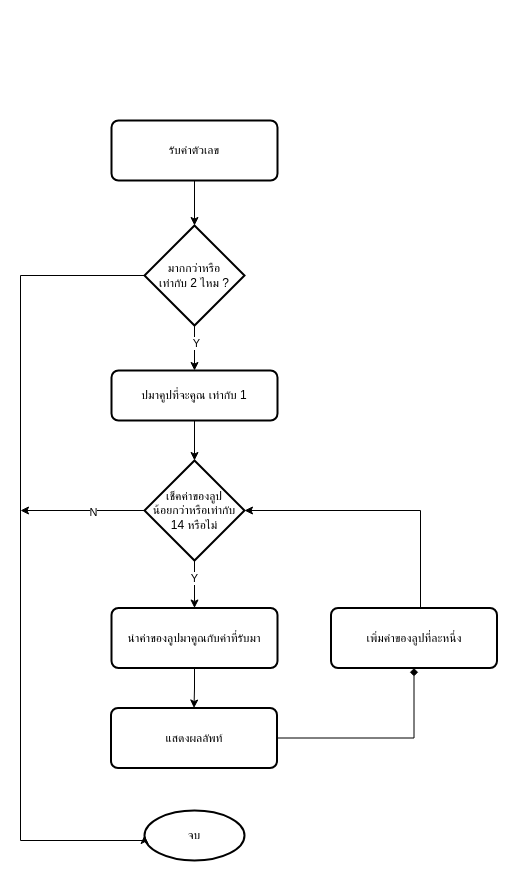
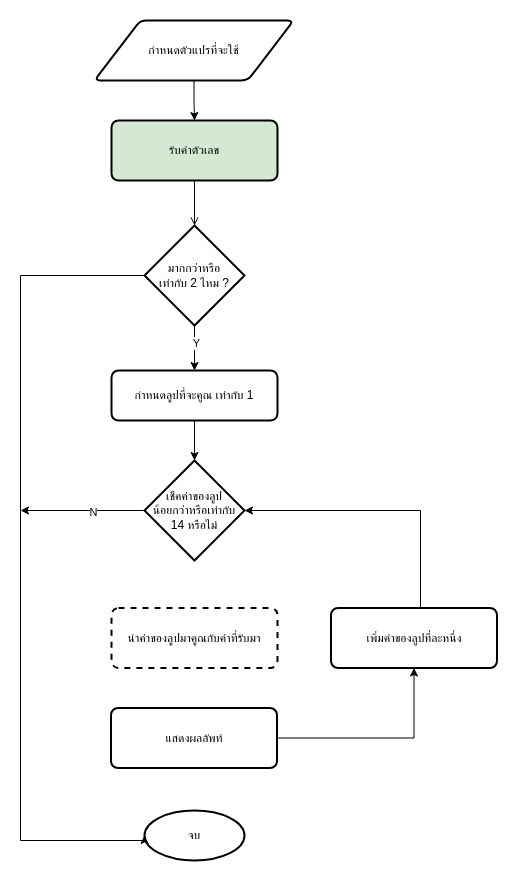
node "กำหนดตัวแปรที่จะใช้": added
edge "กำหนดตัวแปรที่จะใช้" -> "รับค่าตัวเลข": added
node "รับค่าตัวเลข": fillcolor #ffffff -> #d5e8d4
edge "รับค่าตัวเลข" -> "มากกว่าหรือ เท่ากับ 2 ไหม ?": arrowhead classic -> open
node "ปมาคูปที่จะคูณ เท่ากับ 1": label "ปมาคูปที่จะคูณ เท่ากับ 1" -> "กำหนดลูปที่จะคูณ เท่ากับ 1"
edge "เช็คค่าของลูปน้อยกว่าหรือเท่ากับ 14 หรือไม่" -> "นำค่าของลูปมาคูณกับค่าที่รับมา": removed, label "Y"
node "นำค่าของลูปมาคูณกับค่าที่รับมา": style solid -> dashed
edge "แสดงผลลัพท์" -> "เพิ่มค่าของลูปที่ละหนึ่ง": arrowhead diamond -> classic
edge "นำค่าของลูปมาคูณกับค่าที่รับมา" -> "แสดงผลลัพท์": removed
